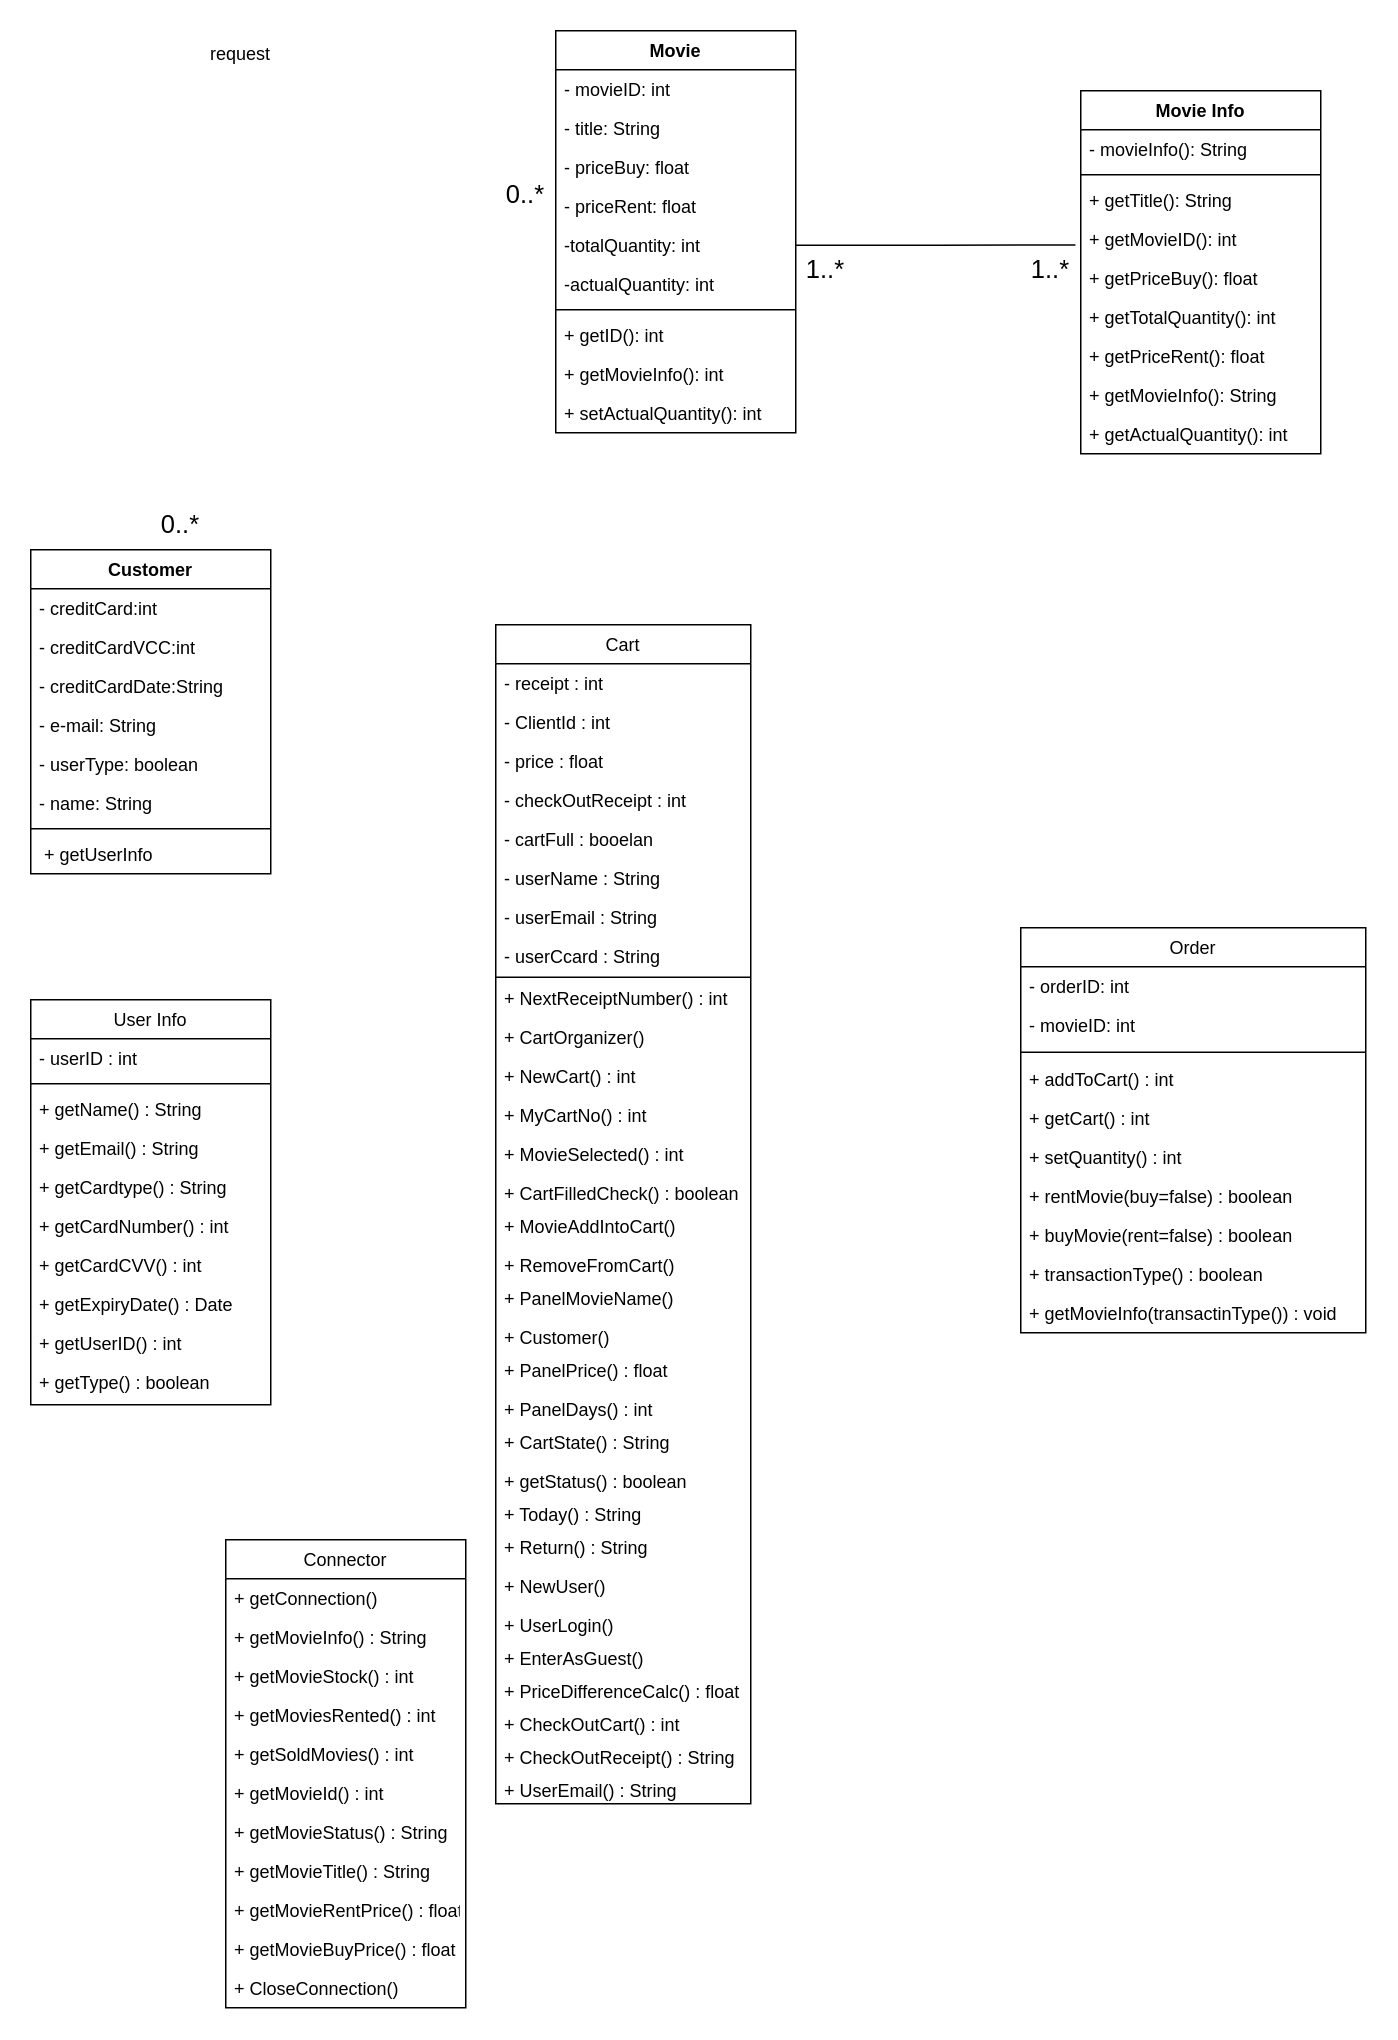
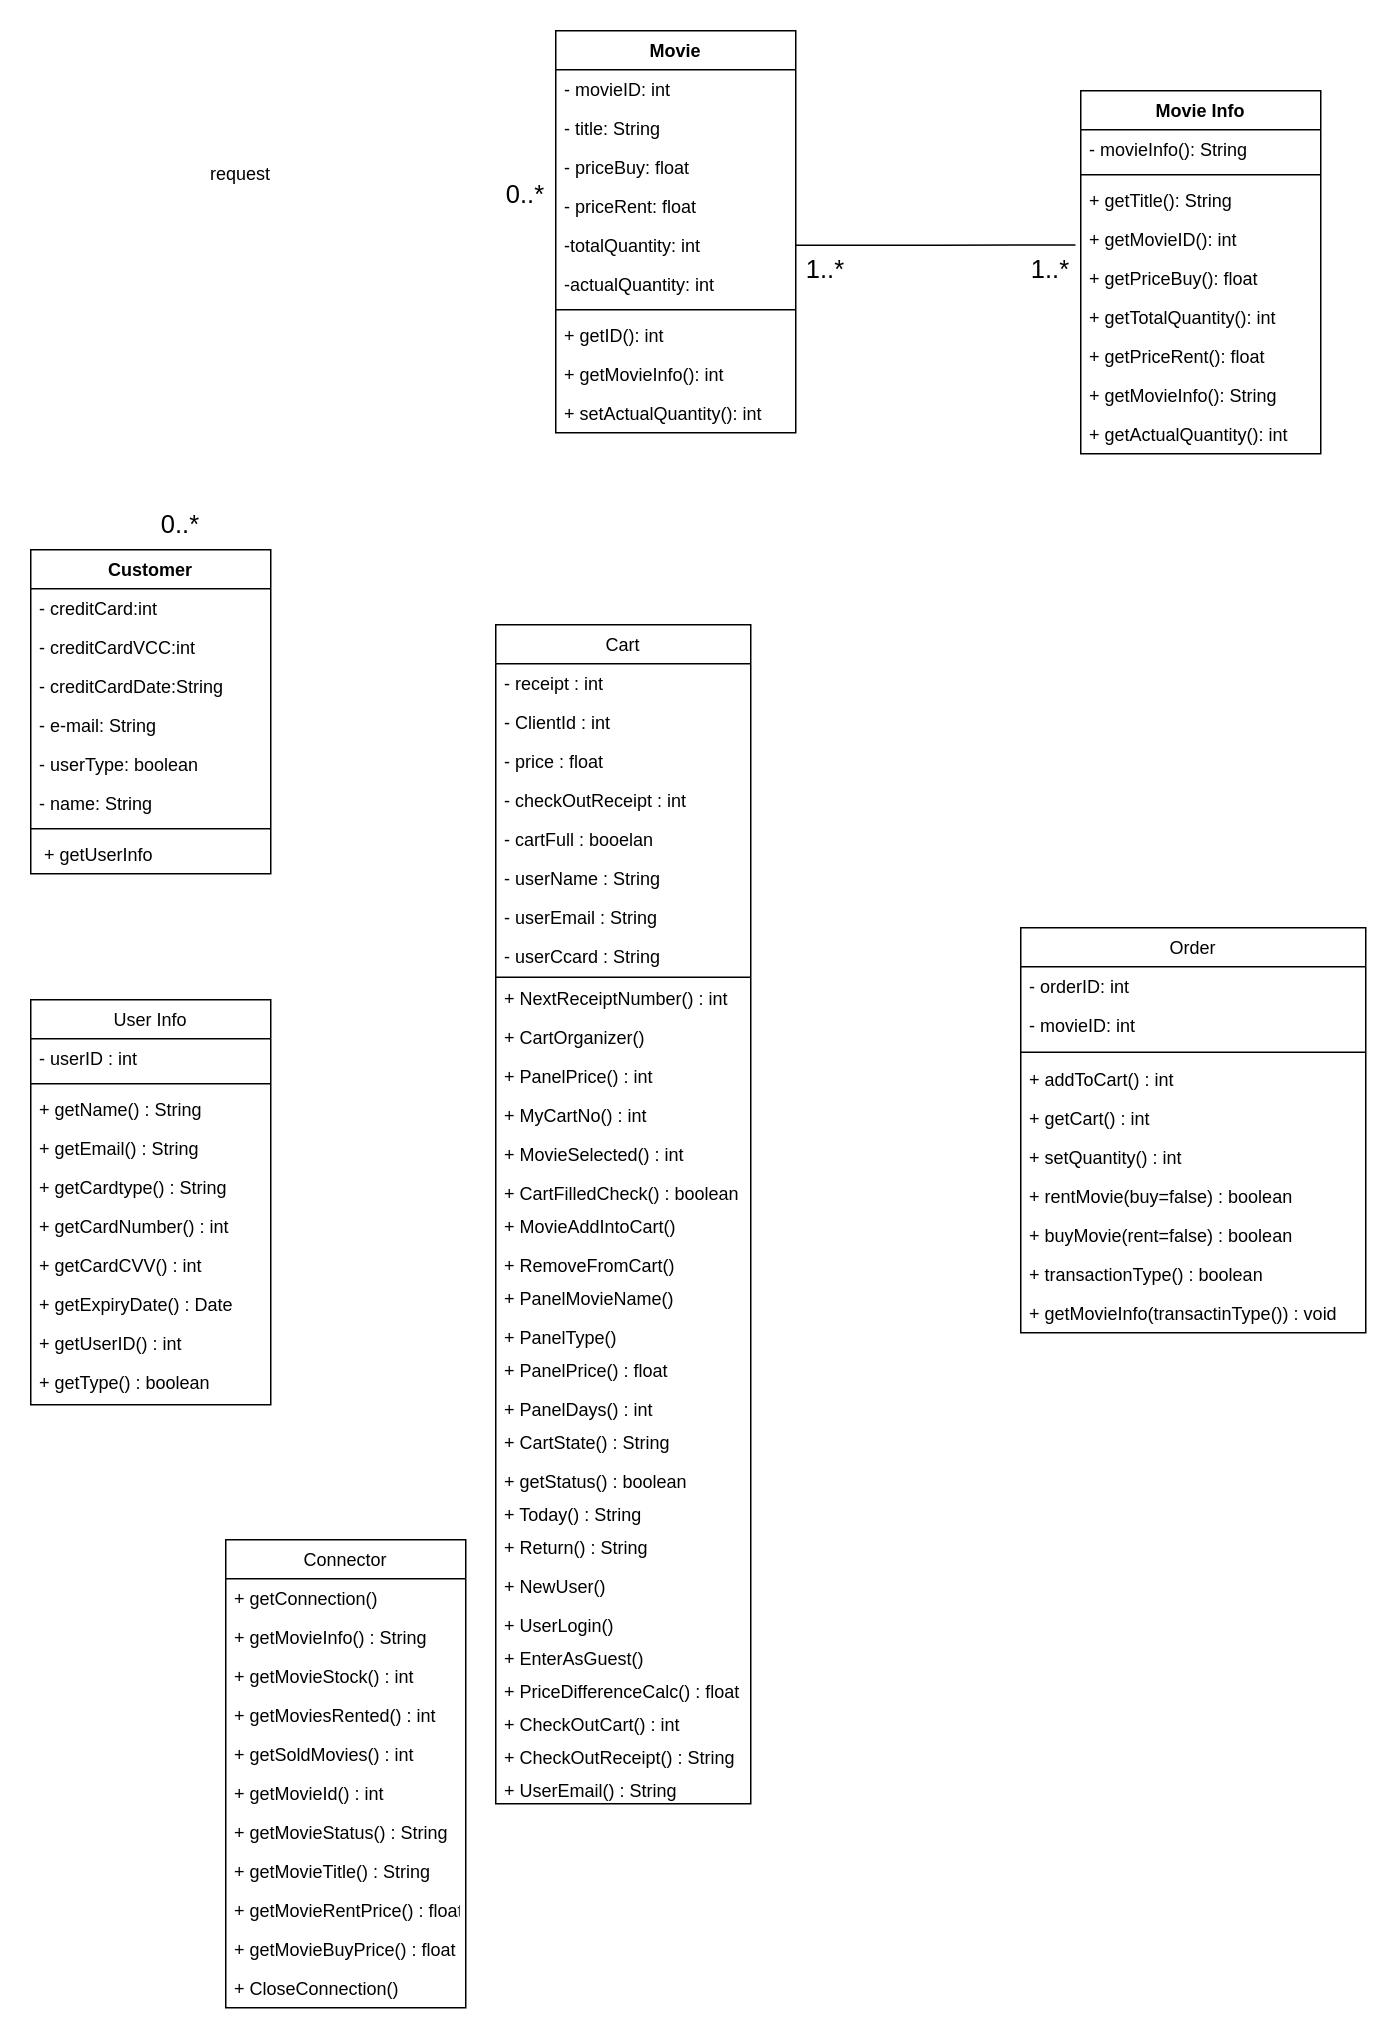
node "request": moved (241, 55) -> (241, 175)
node "+ NewCart() : int": label "+ NewCart() : int" -> "+ PanelPrice() : int"
node "+ Customer()": label "+ Customer()" -> "+ PanelType()"
